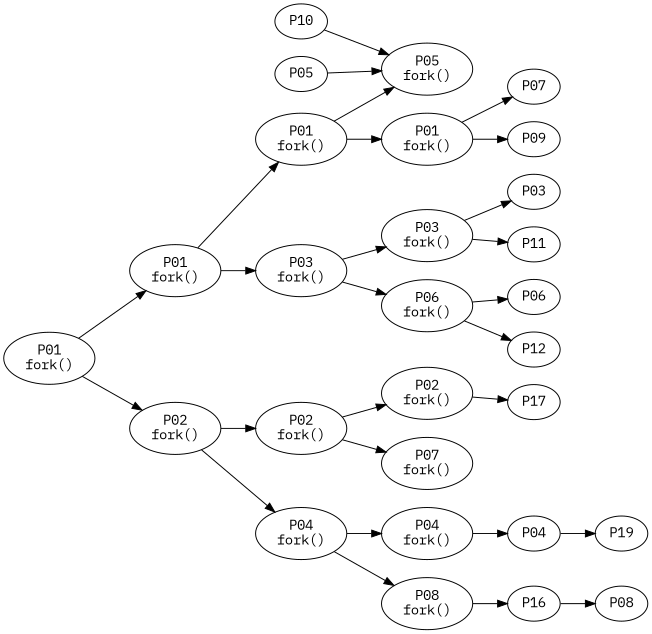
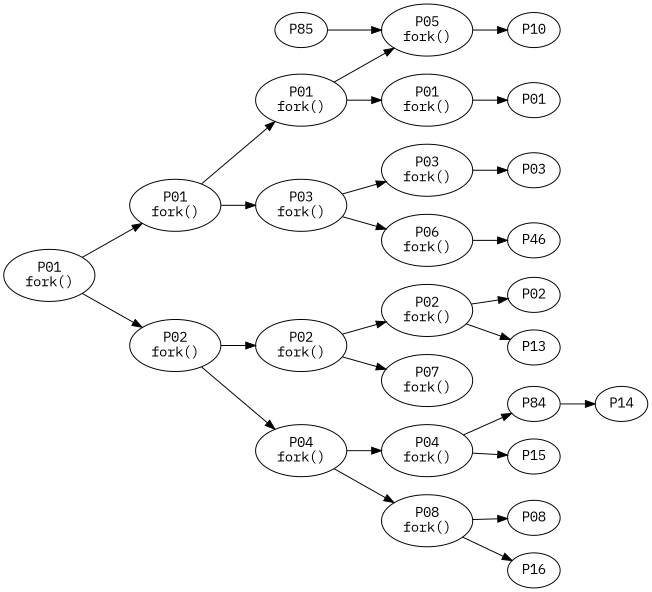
edge "P10" -> "P05 fork()": reversed
node "P05": label "P05" -> "P85"
node "P07": label "P07" -> "P01"
node "P09": removed
node "P11": removed
node "P02": added
node "P06": label "P06" -> "P46"
node "P12": removed
node "P17": label "P17" -> "P13"
node "P15": added
node "P04": label "P04" -> "P84"
node "P19": label "P19" -> "P14"
edge "P16" -> "P08": now "P08 fork()" -> "P08"
